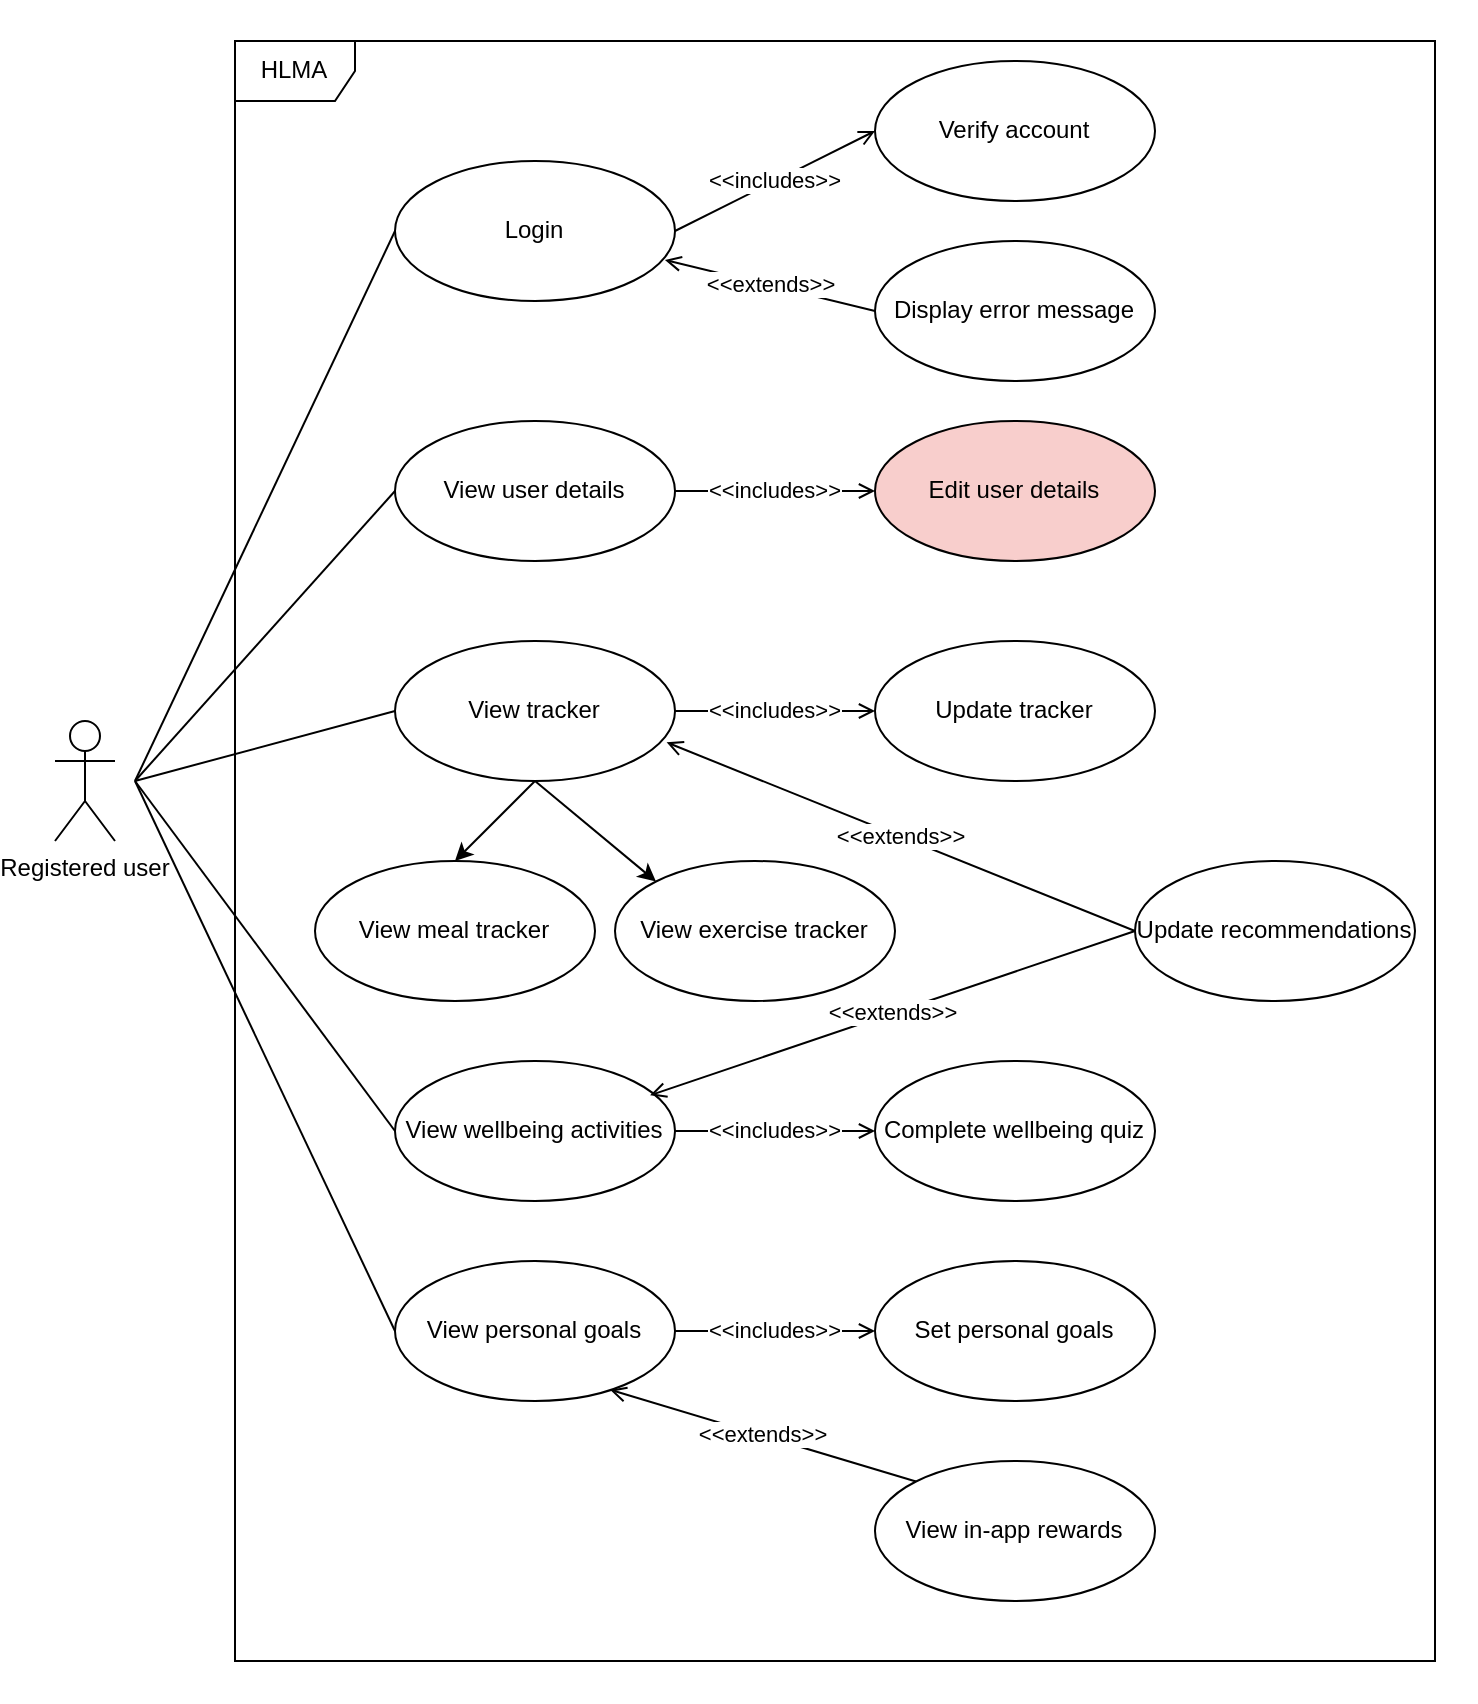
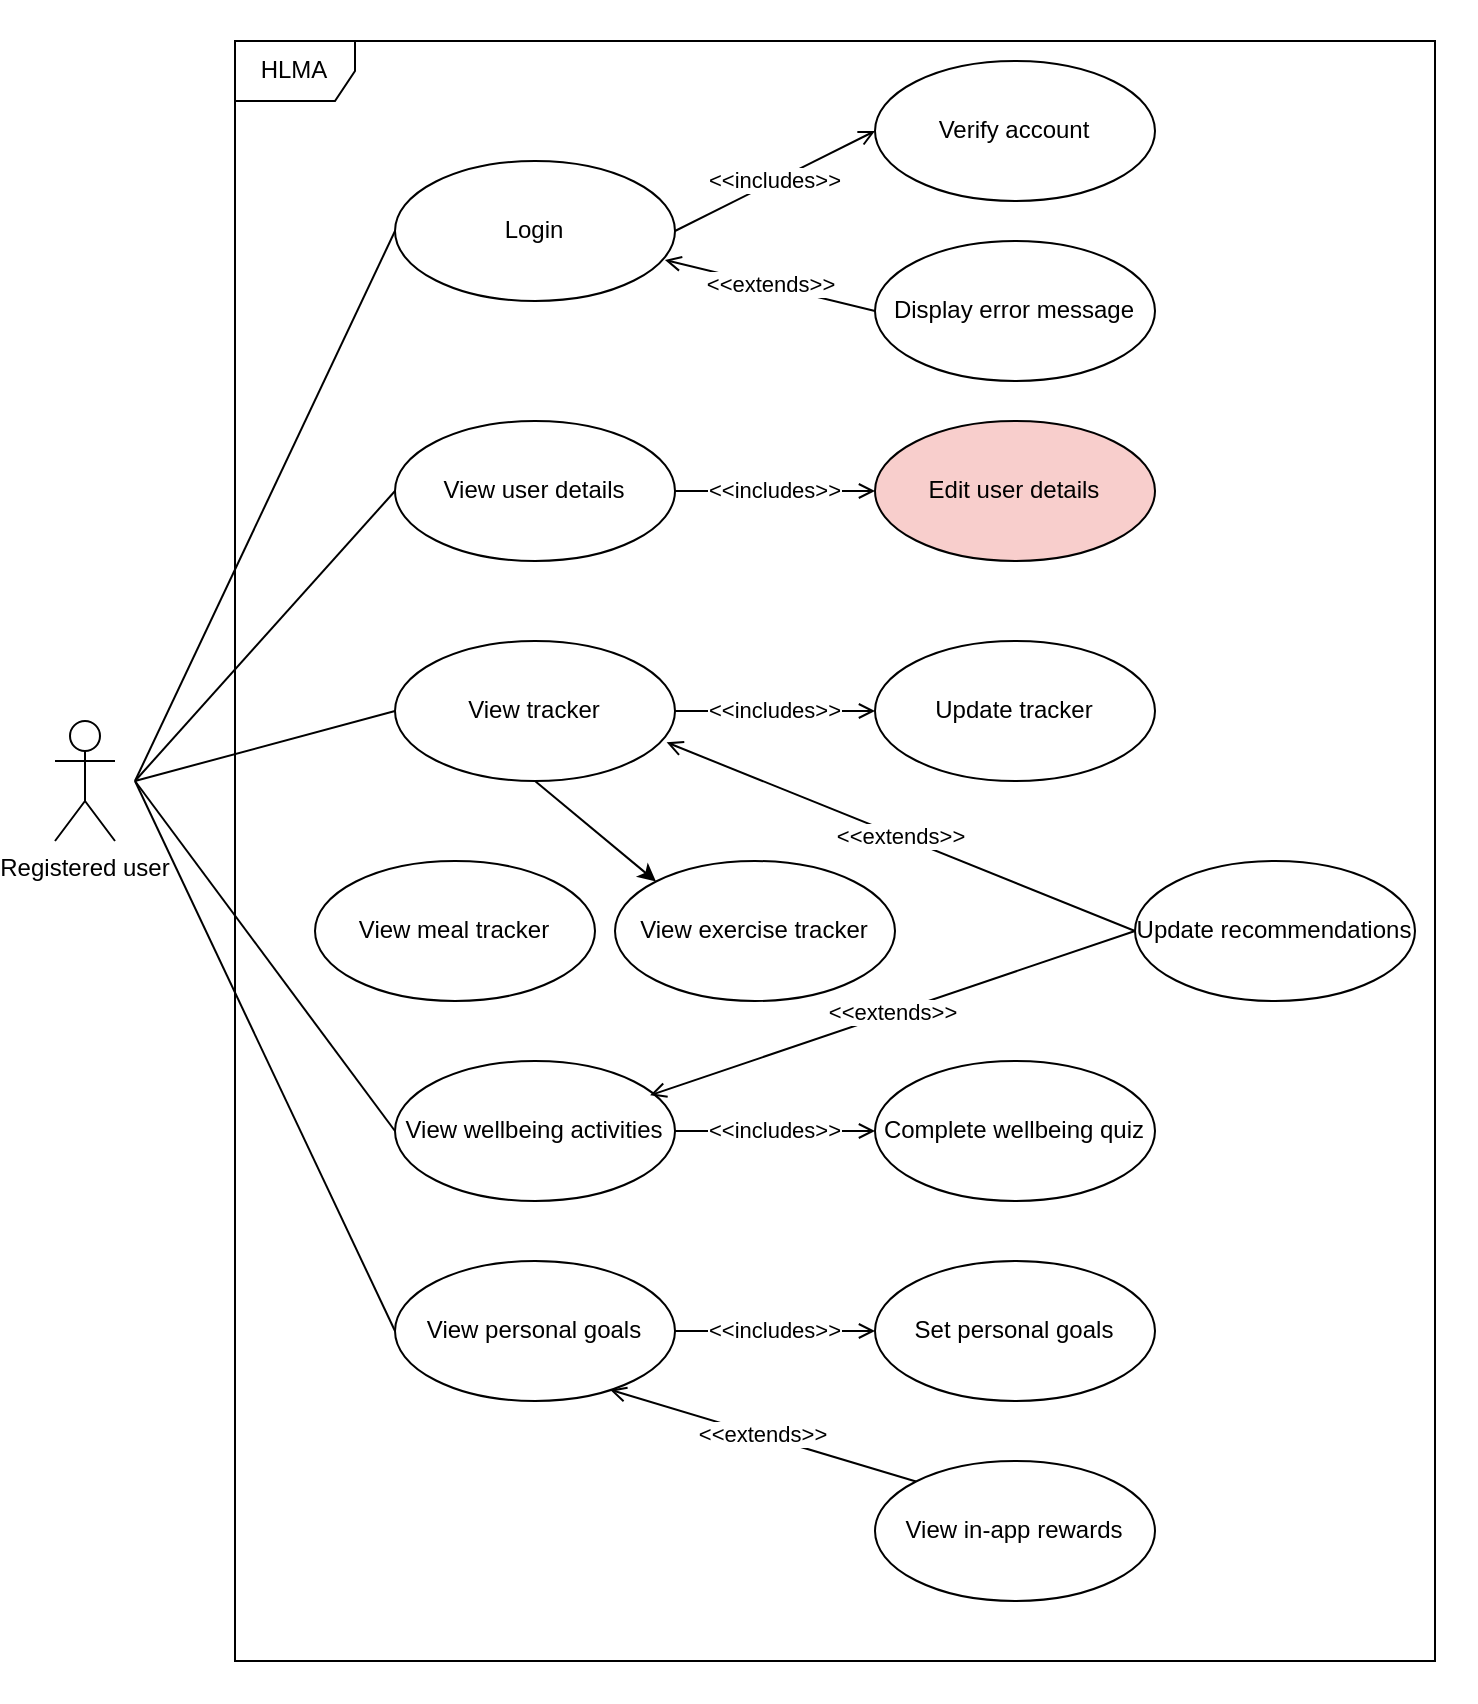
edge "View tracker" -> "View meal tracker": removed
